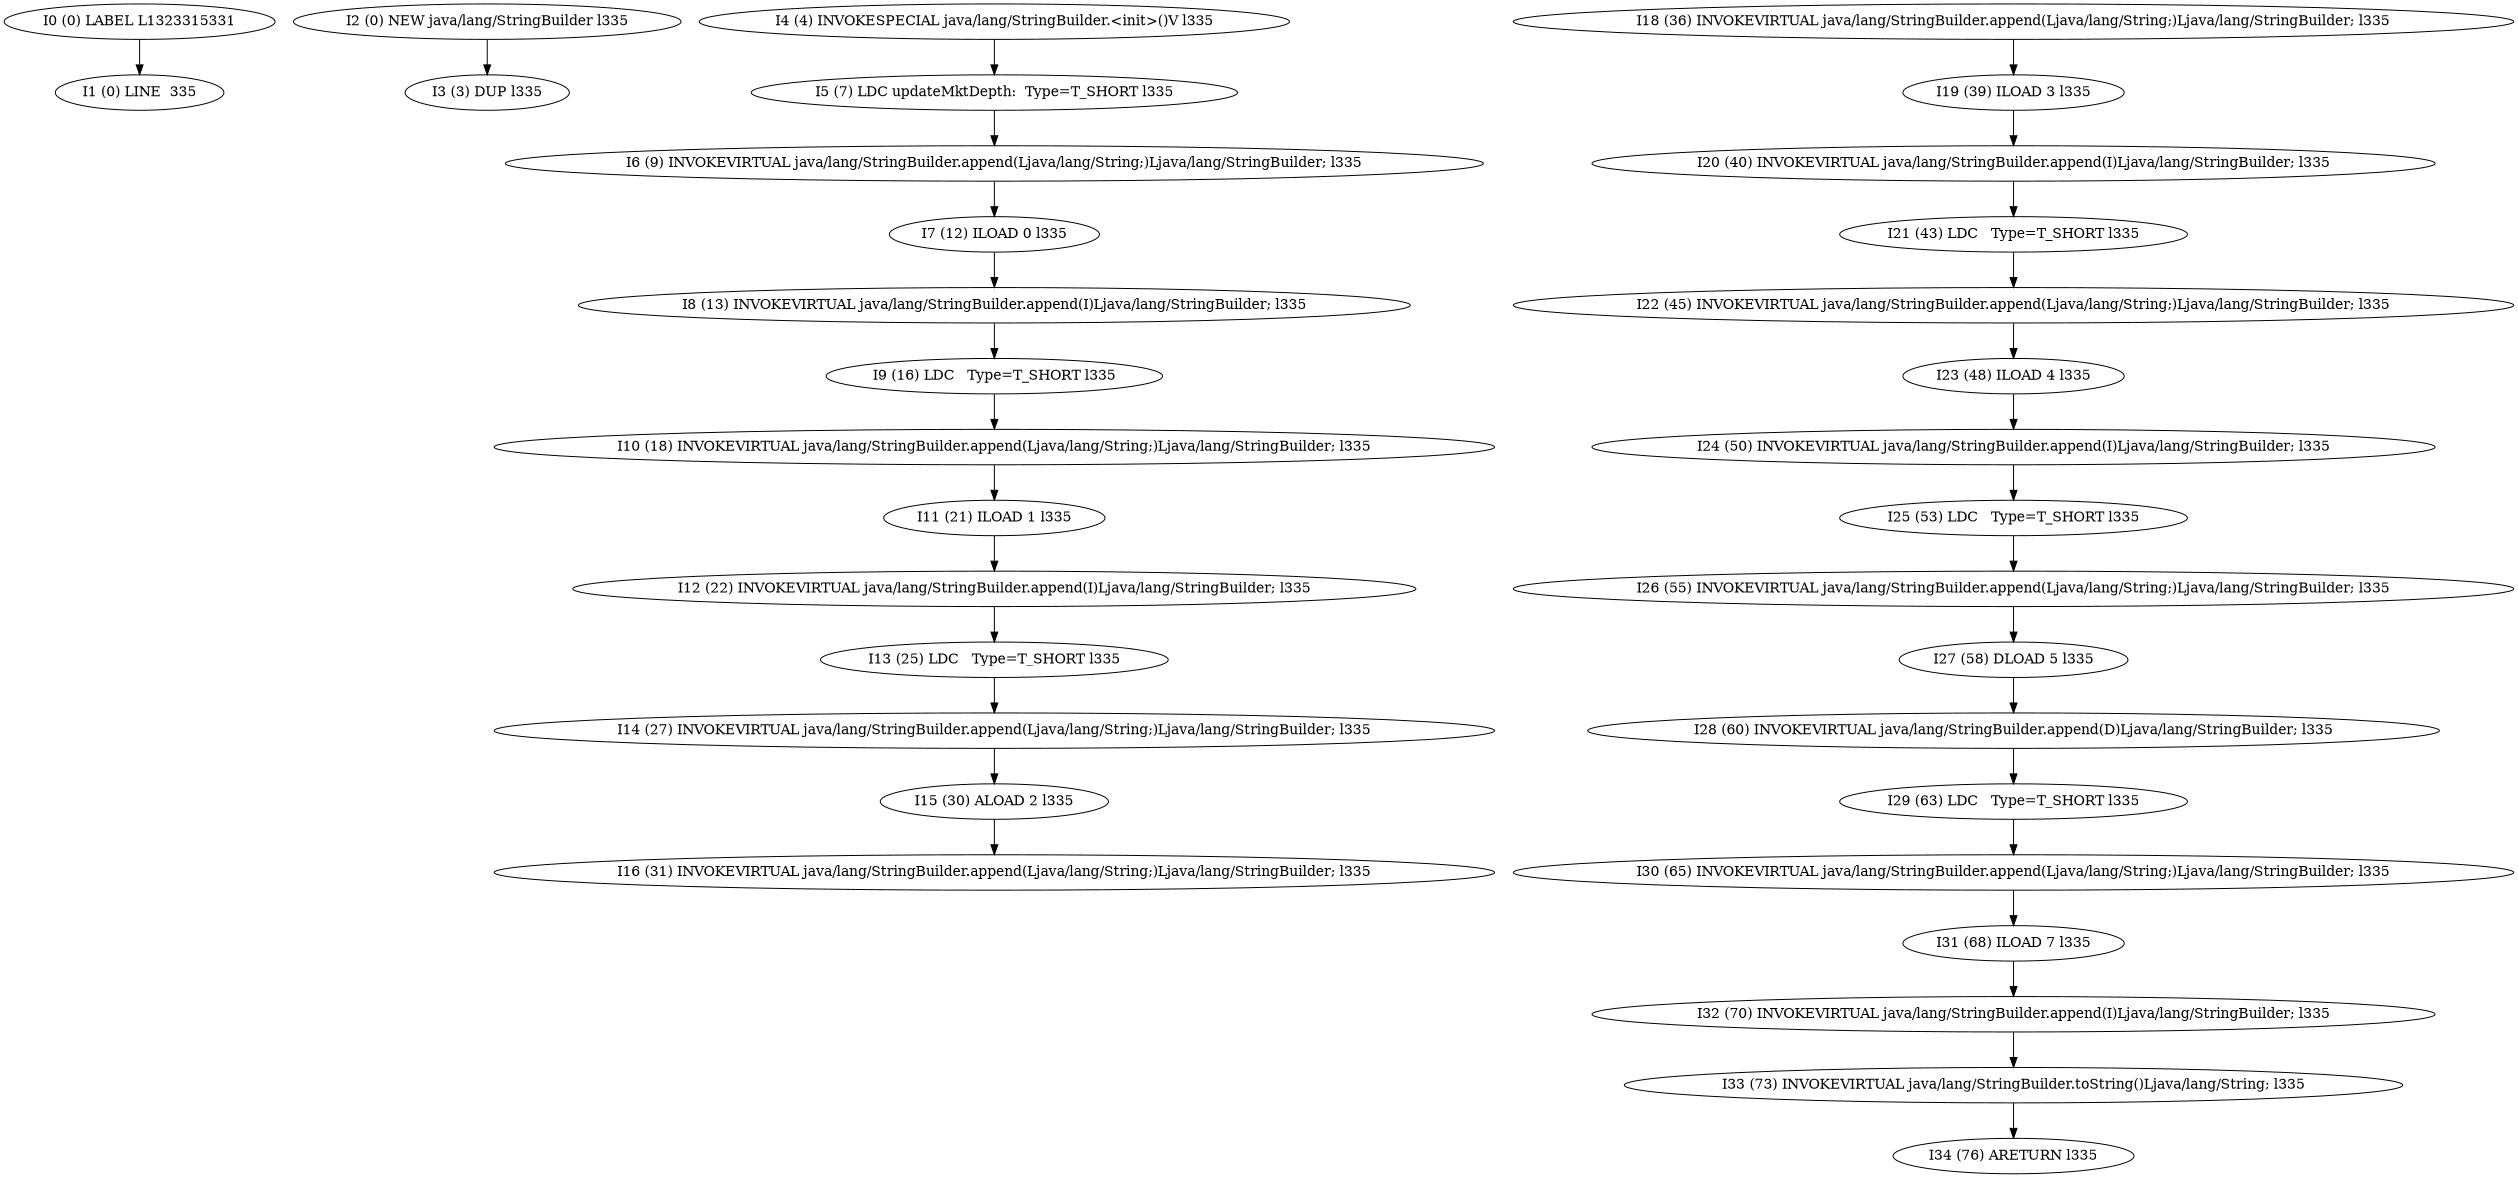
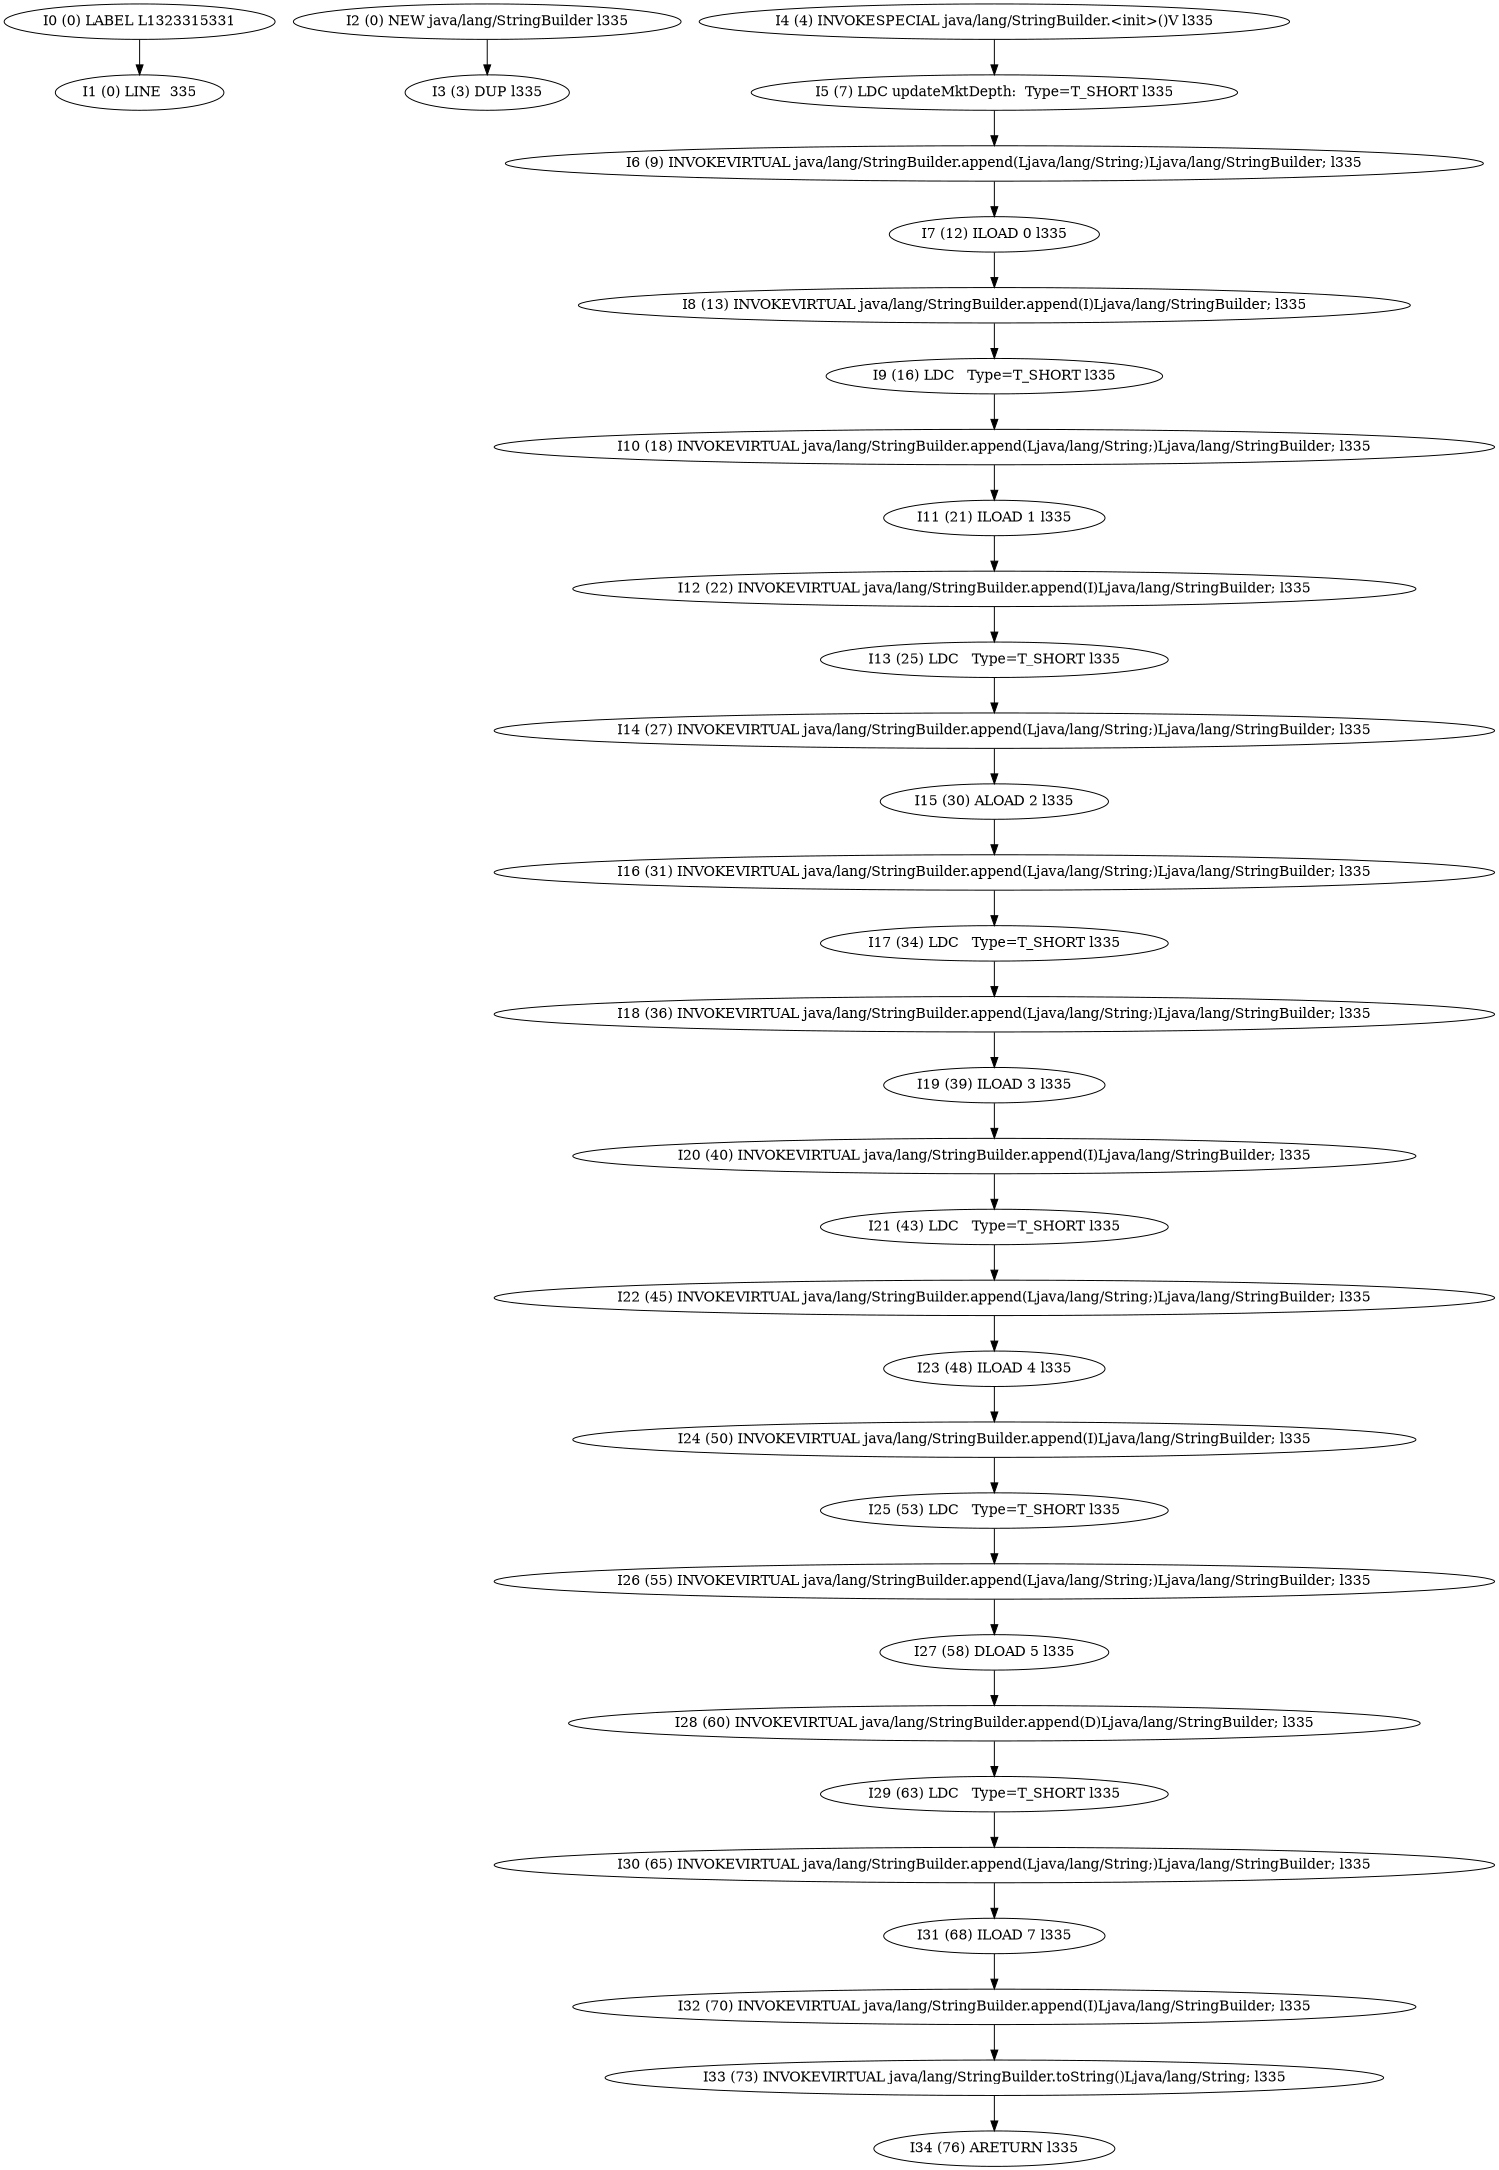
node "I17 (34) LDC   Type=T_SHORT l335": added
